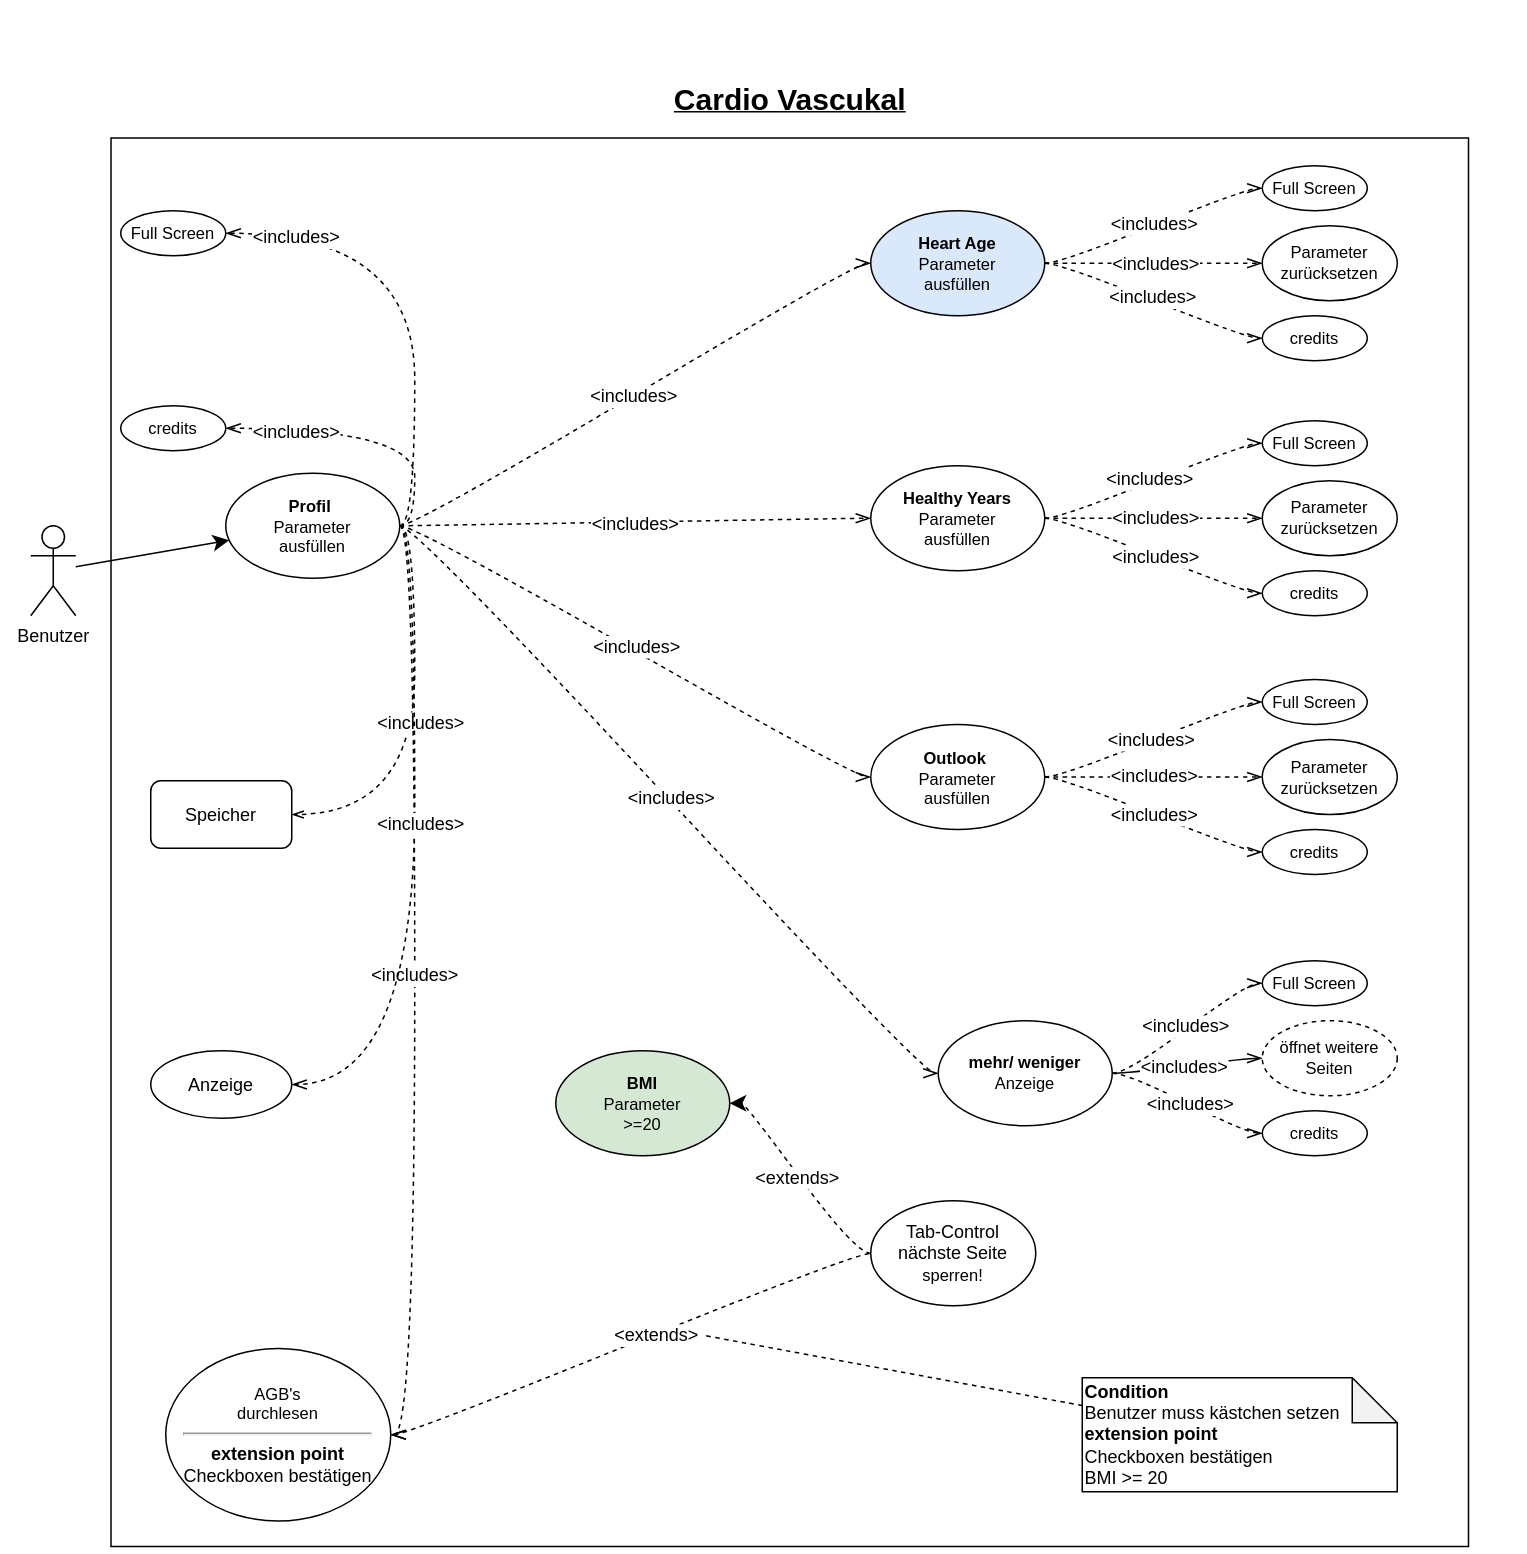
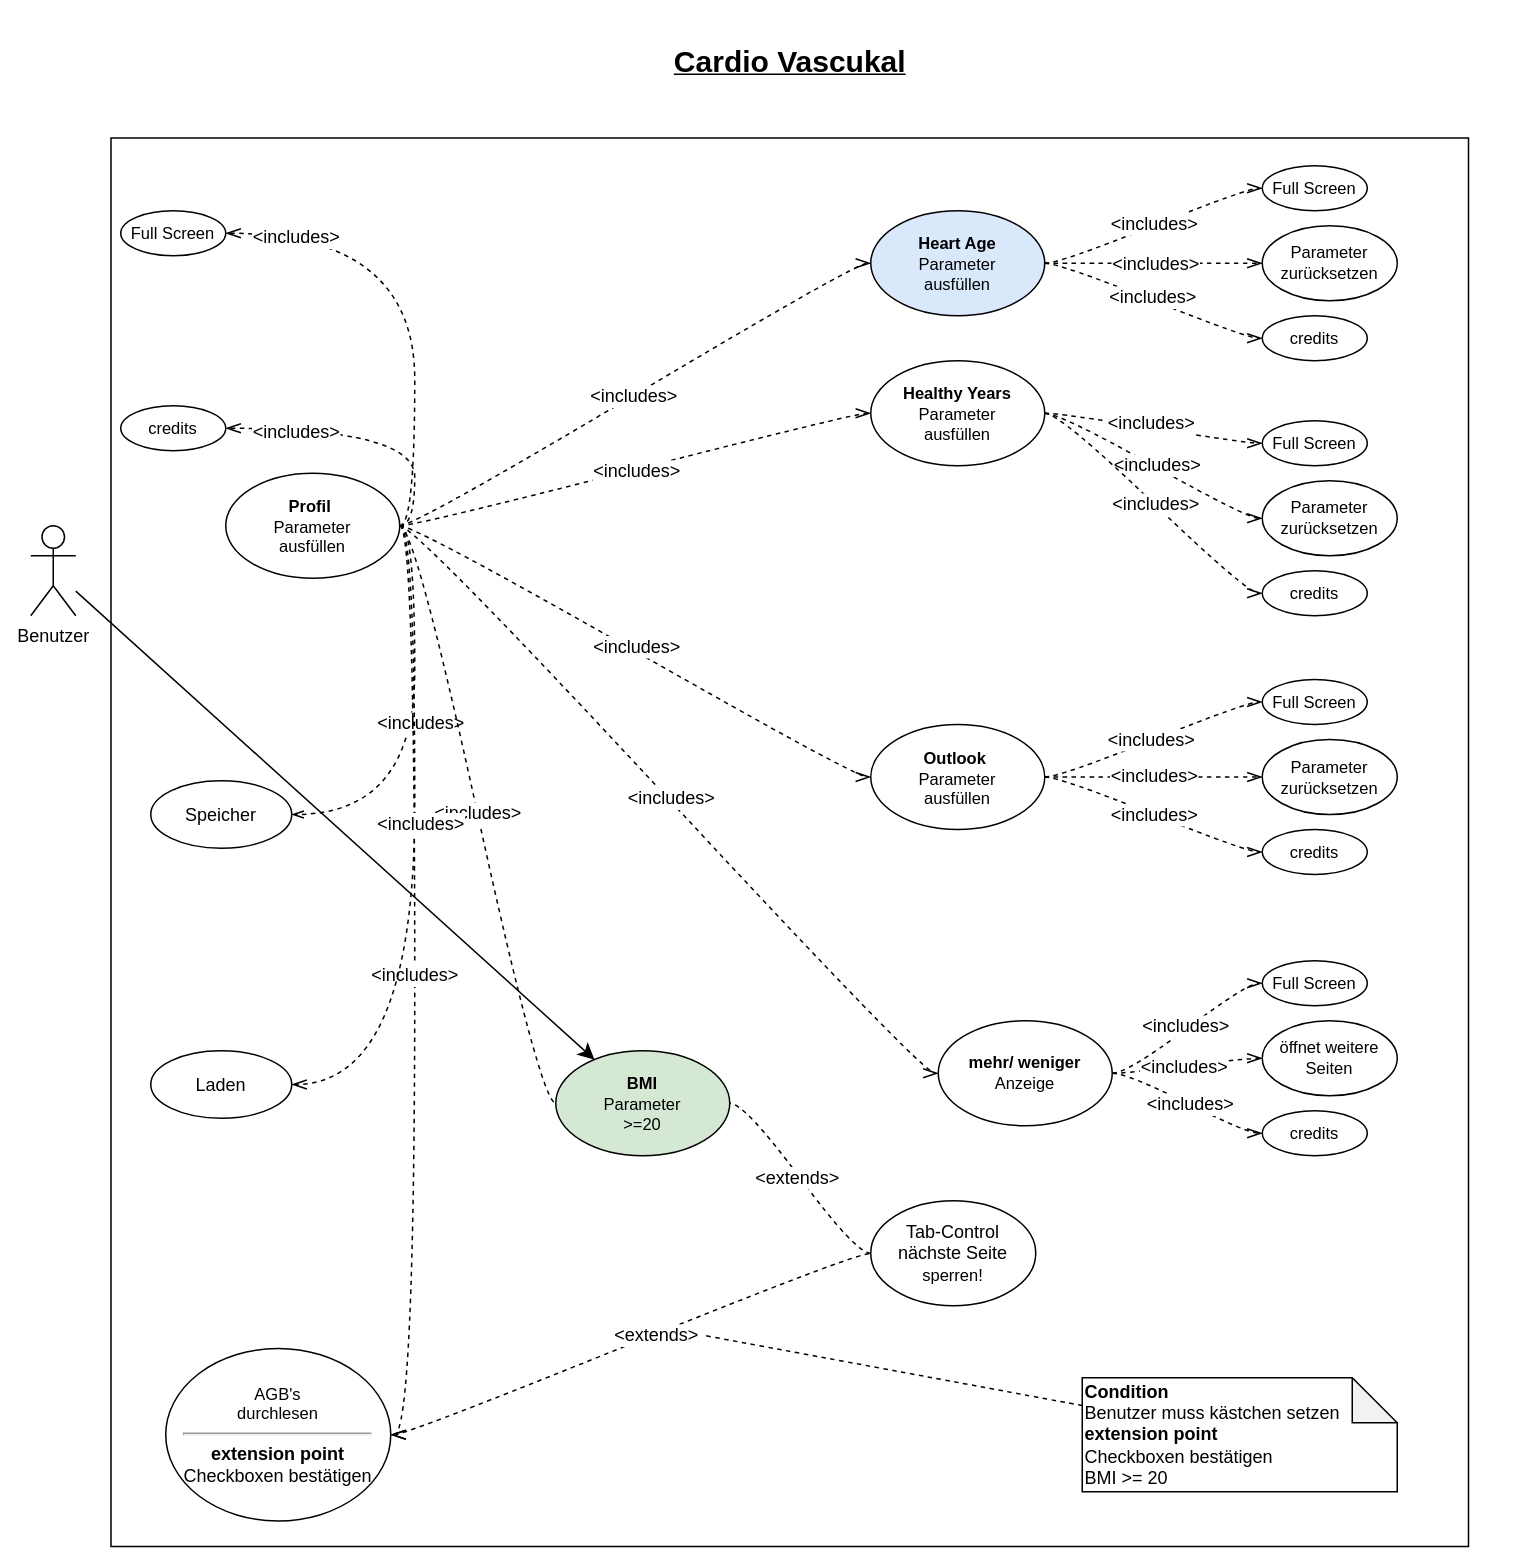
node "Cardio Vascukal": moved (790, 98) -> (790, 61)
node "Healthy Years Parameter ausfüllen": moved (958, 518) -> (958, 413)
edge "Benutzer" -> "Profil Parameter ausfüllen": now "Benutzer" -> "BMI Parameter >=20"
node "Speicher": shape rounded rectangle -> ellipse
edge "Profil Parameter ausfüllen" -- "BMI Parameter >=20": added, label "<includes>"
node "öffnet weitere Seiten": style dashed -> solid
edge "mehr/ weniger Anzeige" -> "öffnet weitere Seiten": style solid -> dashed
node "Anzeige": label "Anzeige" -> "Laden"
edge "Tab-Control nächste Seite sperren!" -> "BMI Parameter >=20": arrowhead classic -> none
